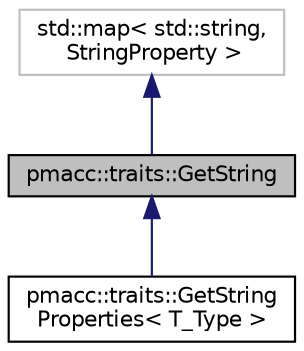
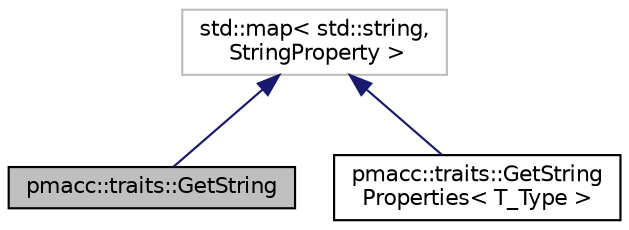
edge "pmacc::traits::GetString Properties< T_Type >" -> "pmacc::traits::GetString": now "pmacc::traits::GetString Properties< T_Type >" -> "std::map< std::string, StringProperty >"
